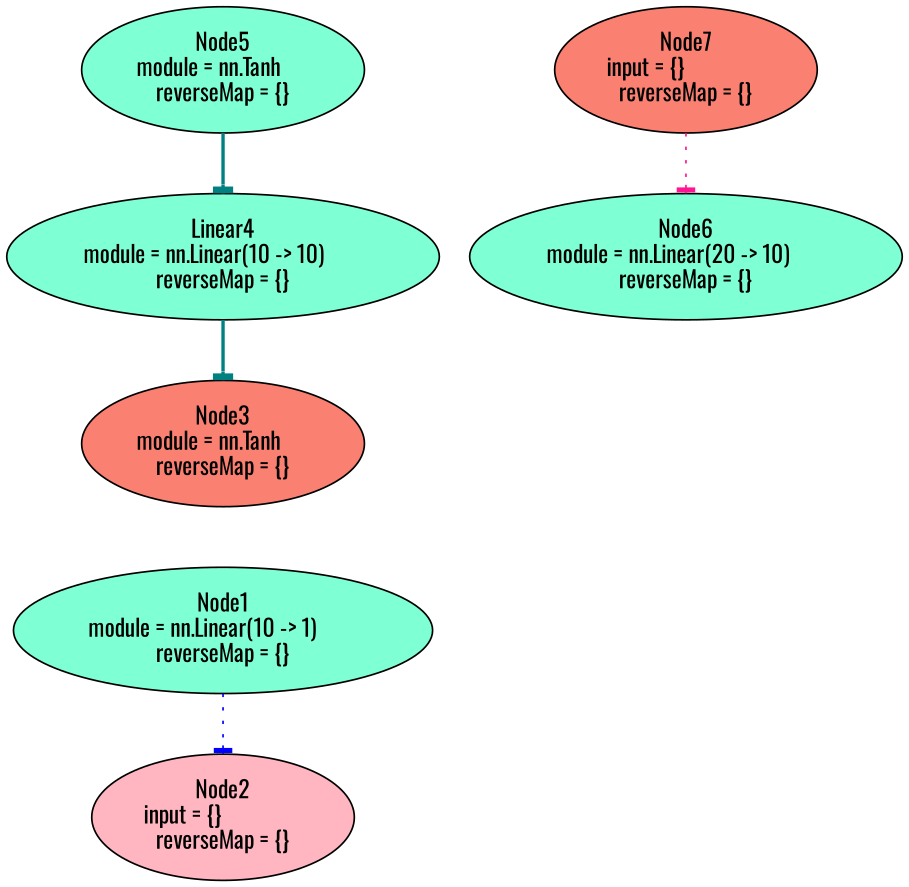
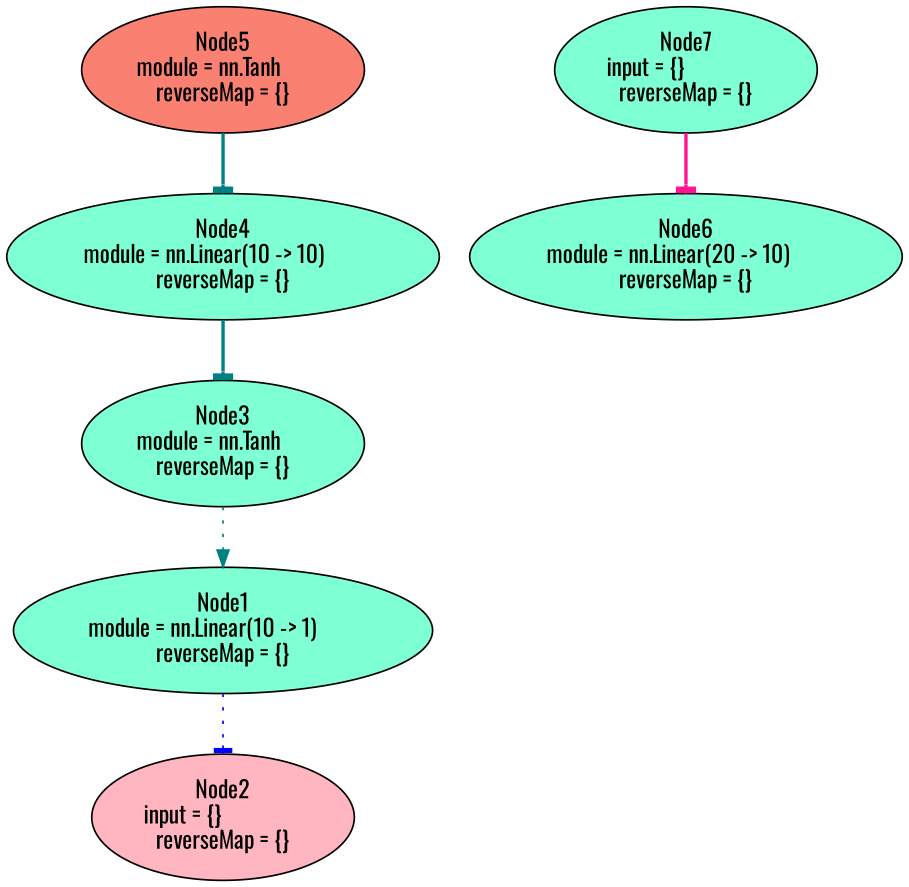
node "Node5 module = nn.Tanh reverseMap = {}": fillcolor aquamarine -> salmon
node "Node7 input = {} reverseMap = {}": fillcolor salmon -> aquamarine
edge "Node7 input = {} reverseMap = {}" -> "Node6 module = nn.Linear(20 -> 10) reverseMap = {}": style dotted -> bold
node "Linear4 module = nn.Linear(10 -> 10) reverseMap = {}": label "Linear4 module = nn.Linear(10 -> 10) reverseMap = {}" -> "Node4 module = nn.Linear(10 -> 10) reverseMap = {}"
node "Node3 module = nn.Tanh reverseMap = {}": fillcolor salmon -> aquamarine
edge "Node3 module = nn.Tanh reverseMap = {}" -> "Node1 module = nn.Linear(10 -> 1) reverseMap = {}": added
